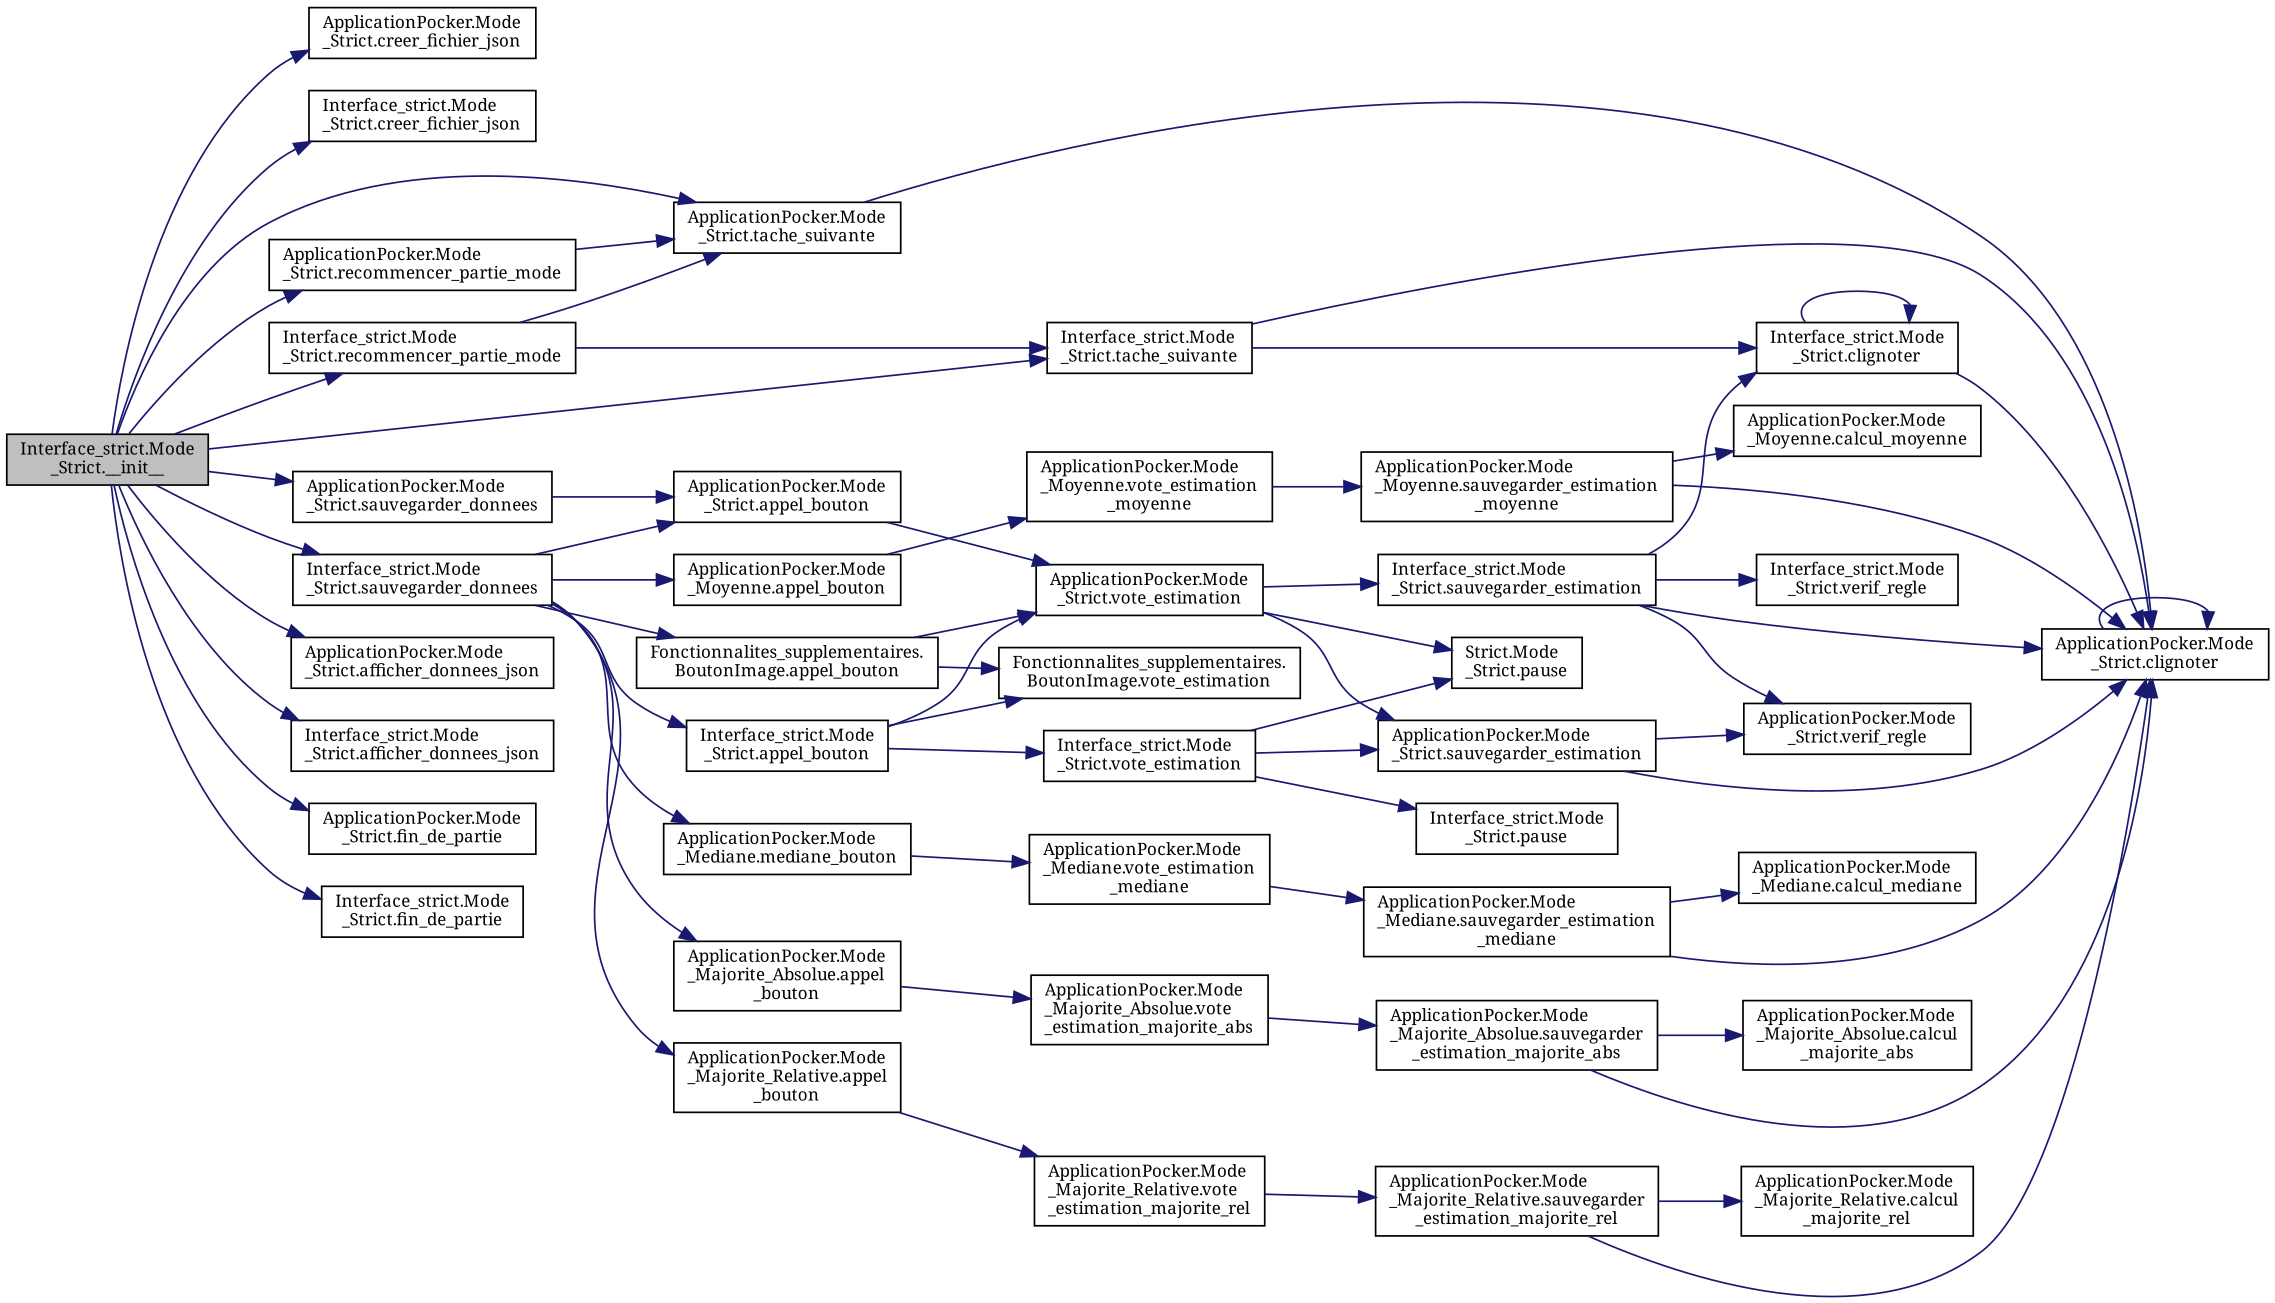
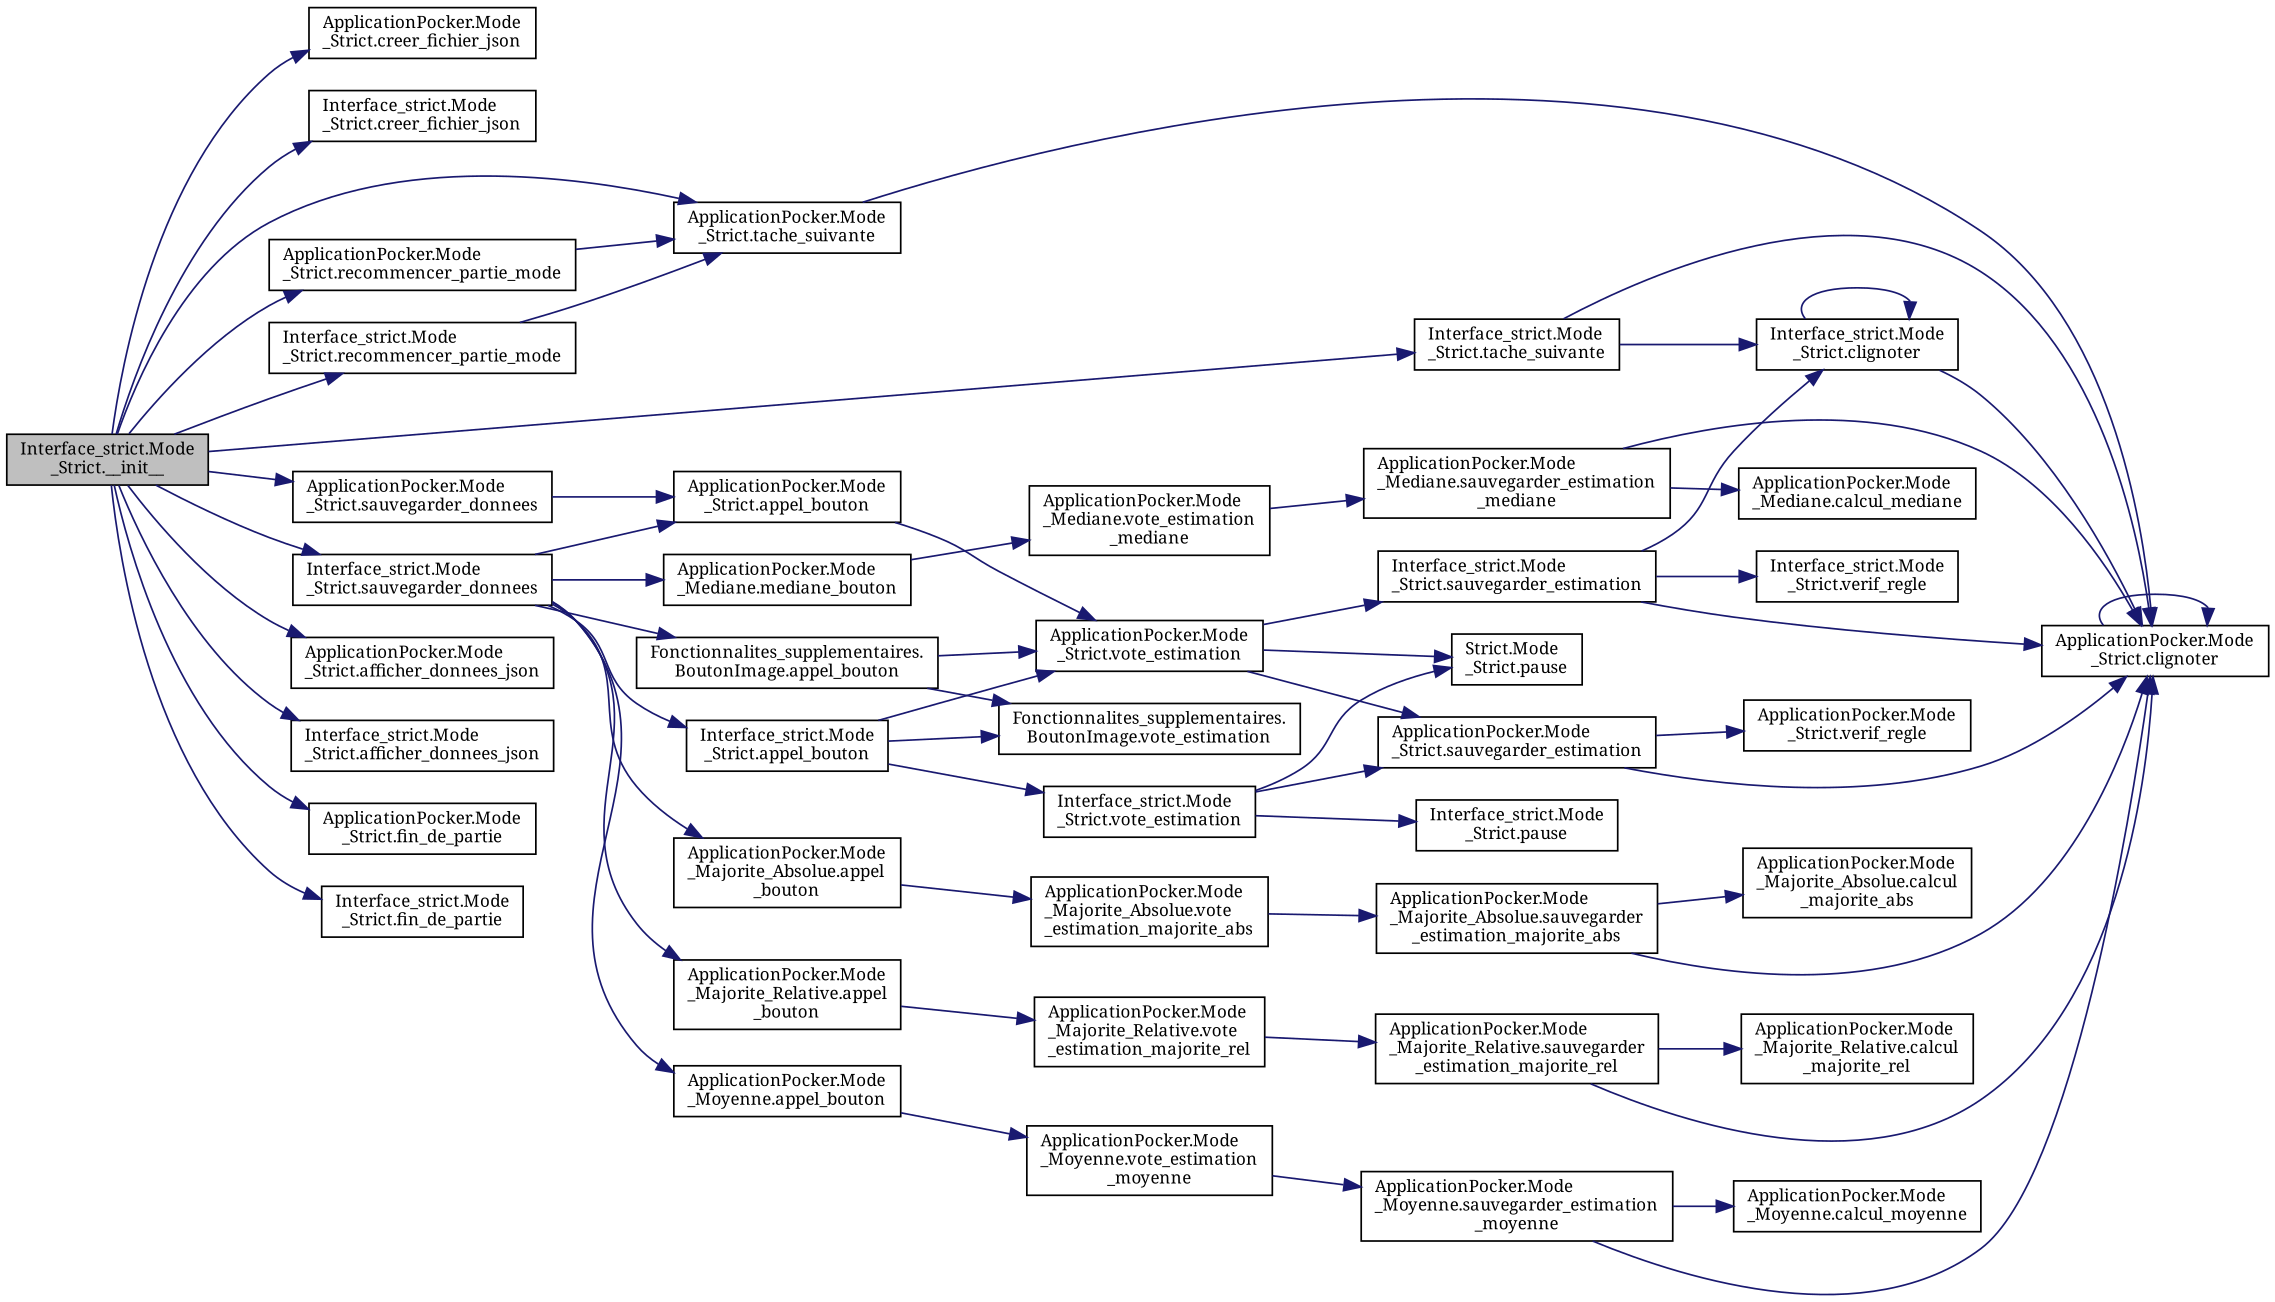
edge "Interface_strict.Mode _Strict.recommencer_partie_mode" -> "Interface_strict.Mode _Strict.tache_suivante": removed
edge "Interface_strict.Mode _Strict.sauvegarder_estimation" -> "ApplicationPocker.Mode _Strict.verif_regle": removed
